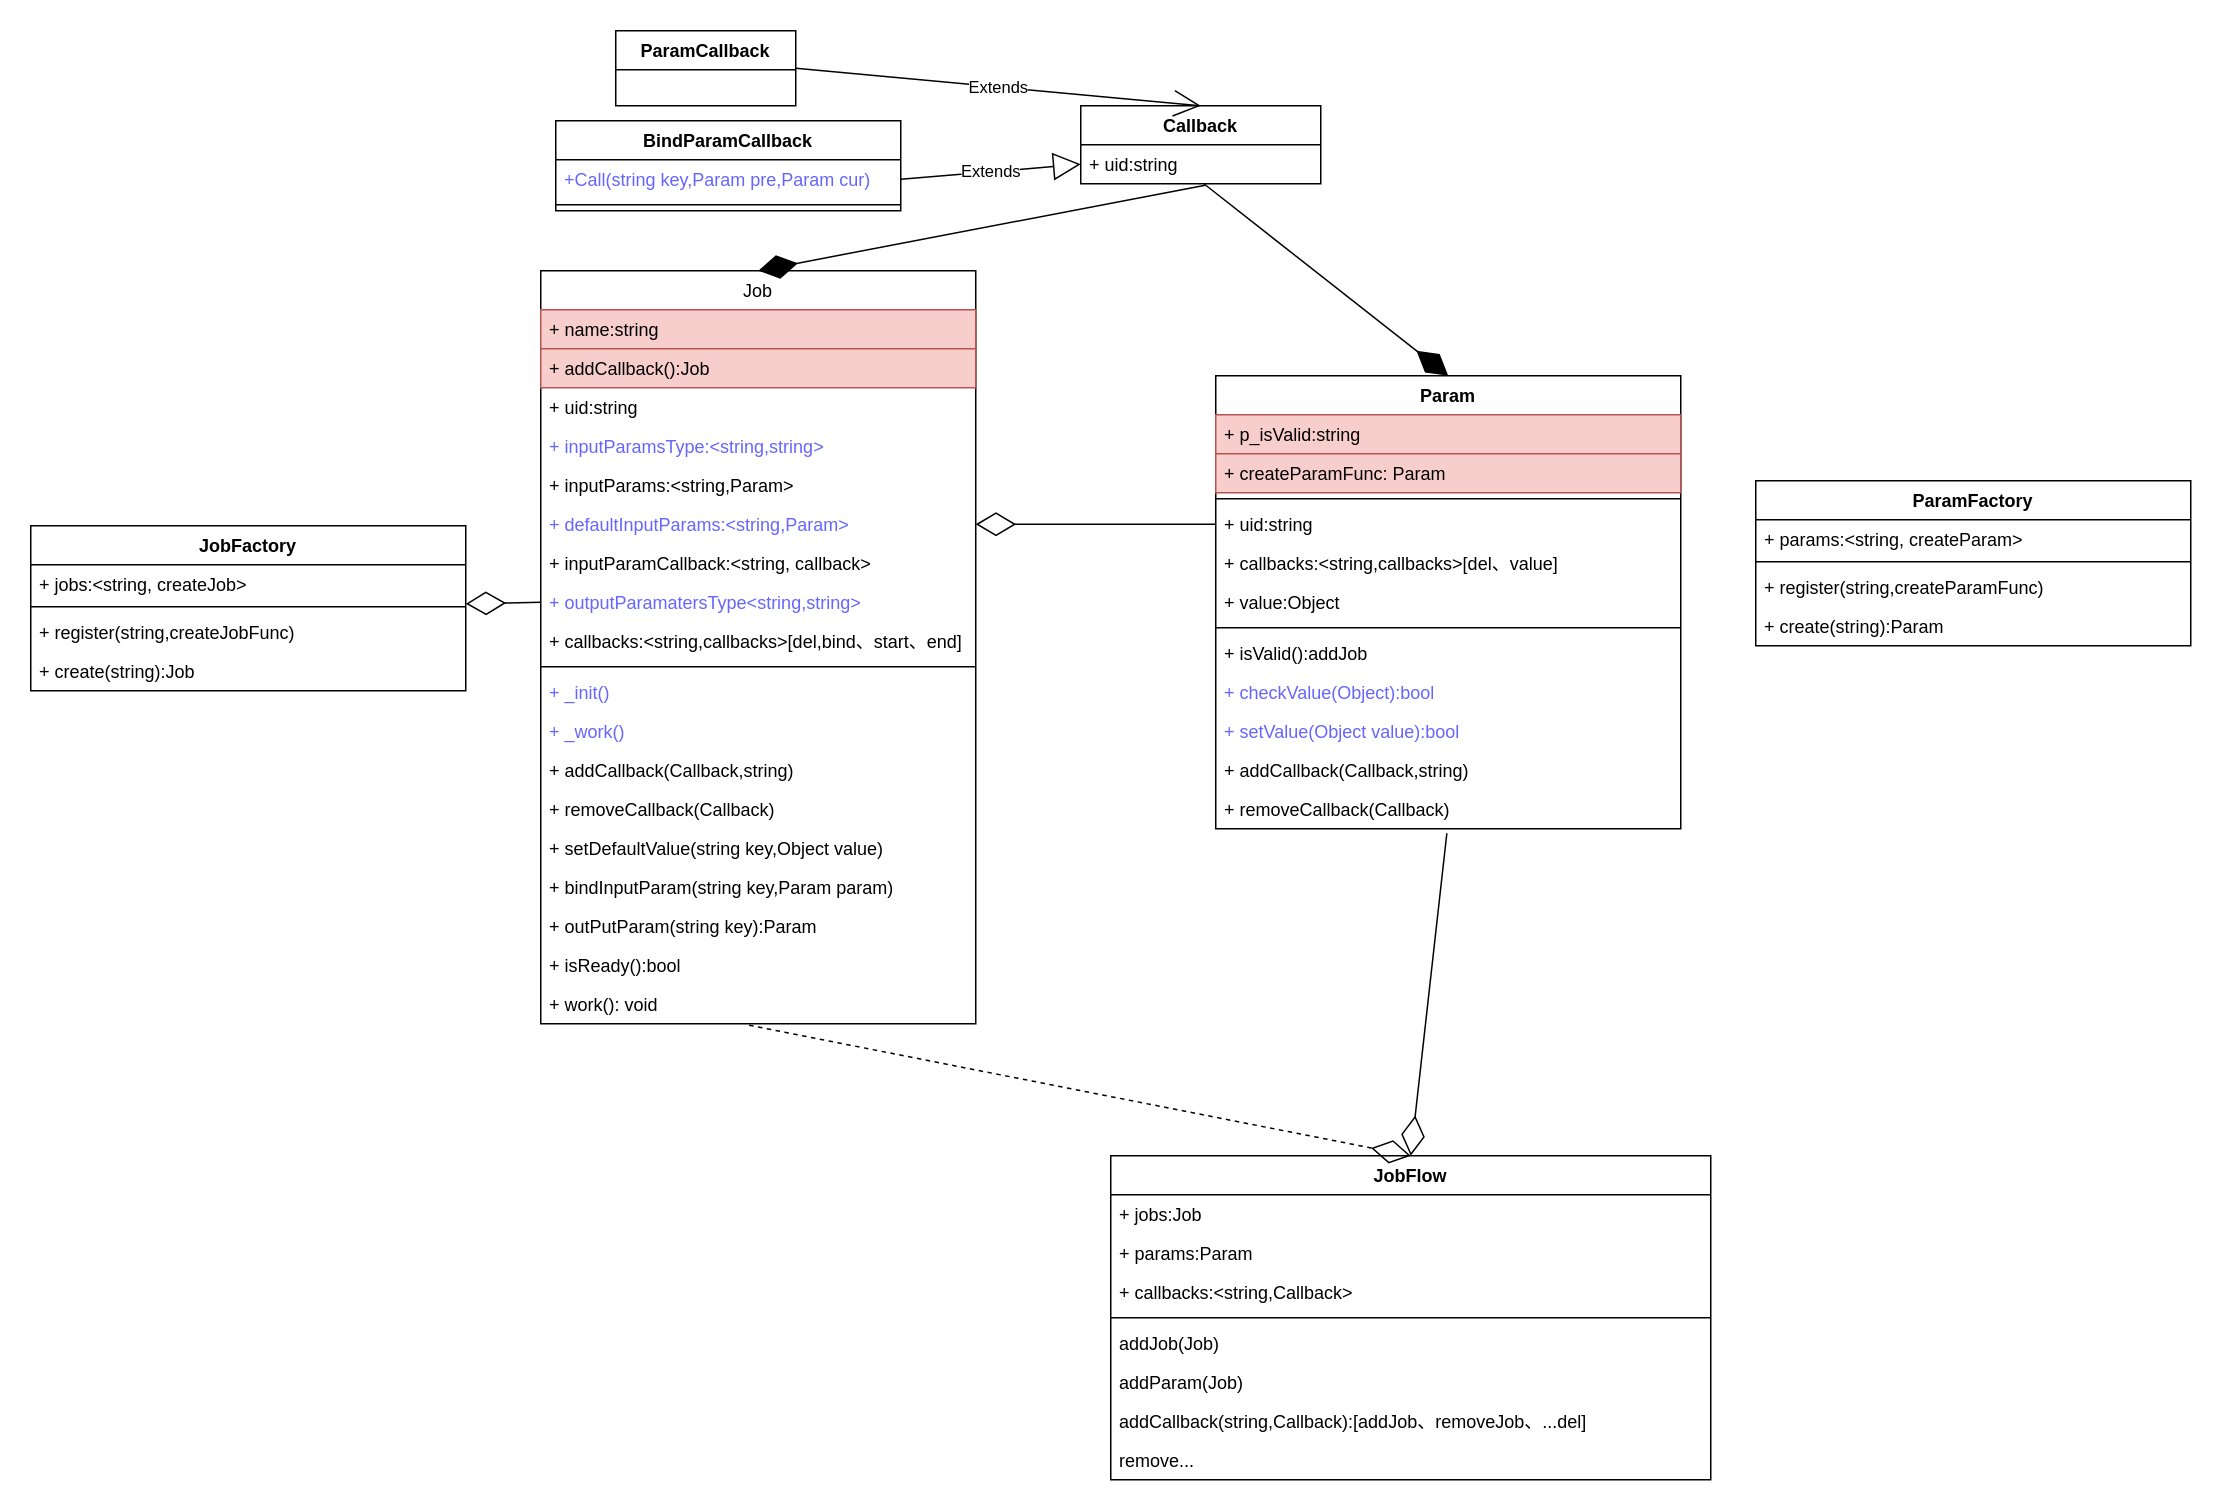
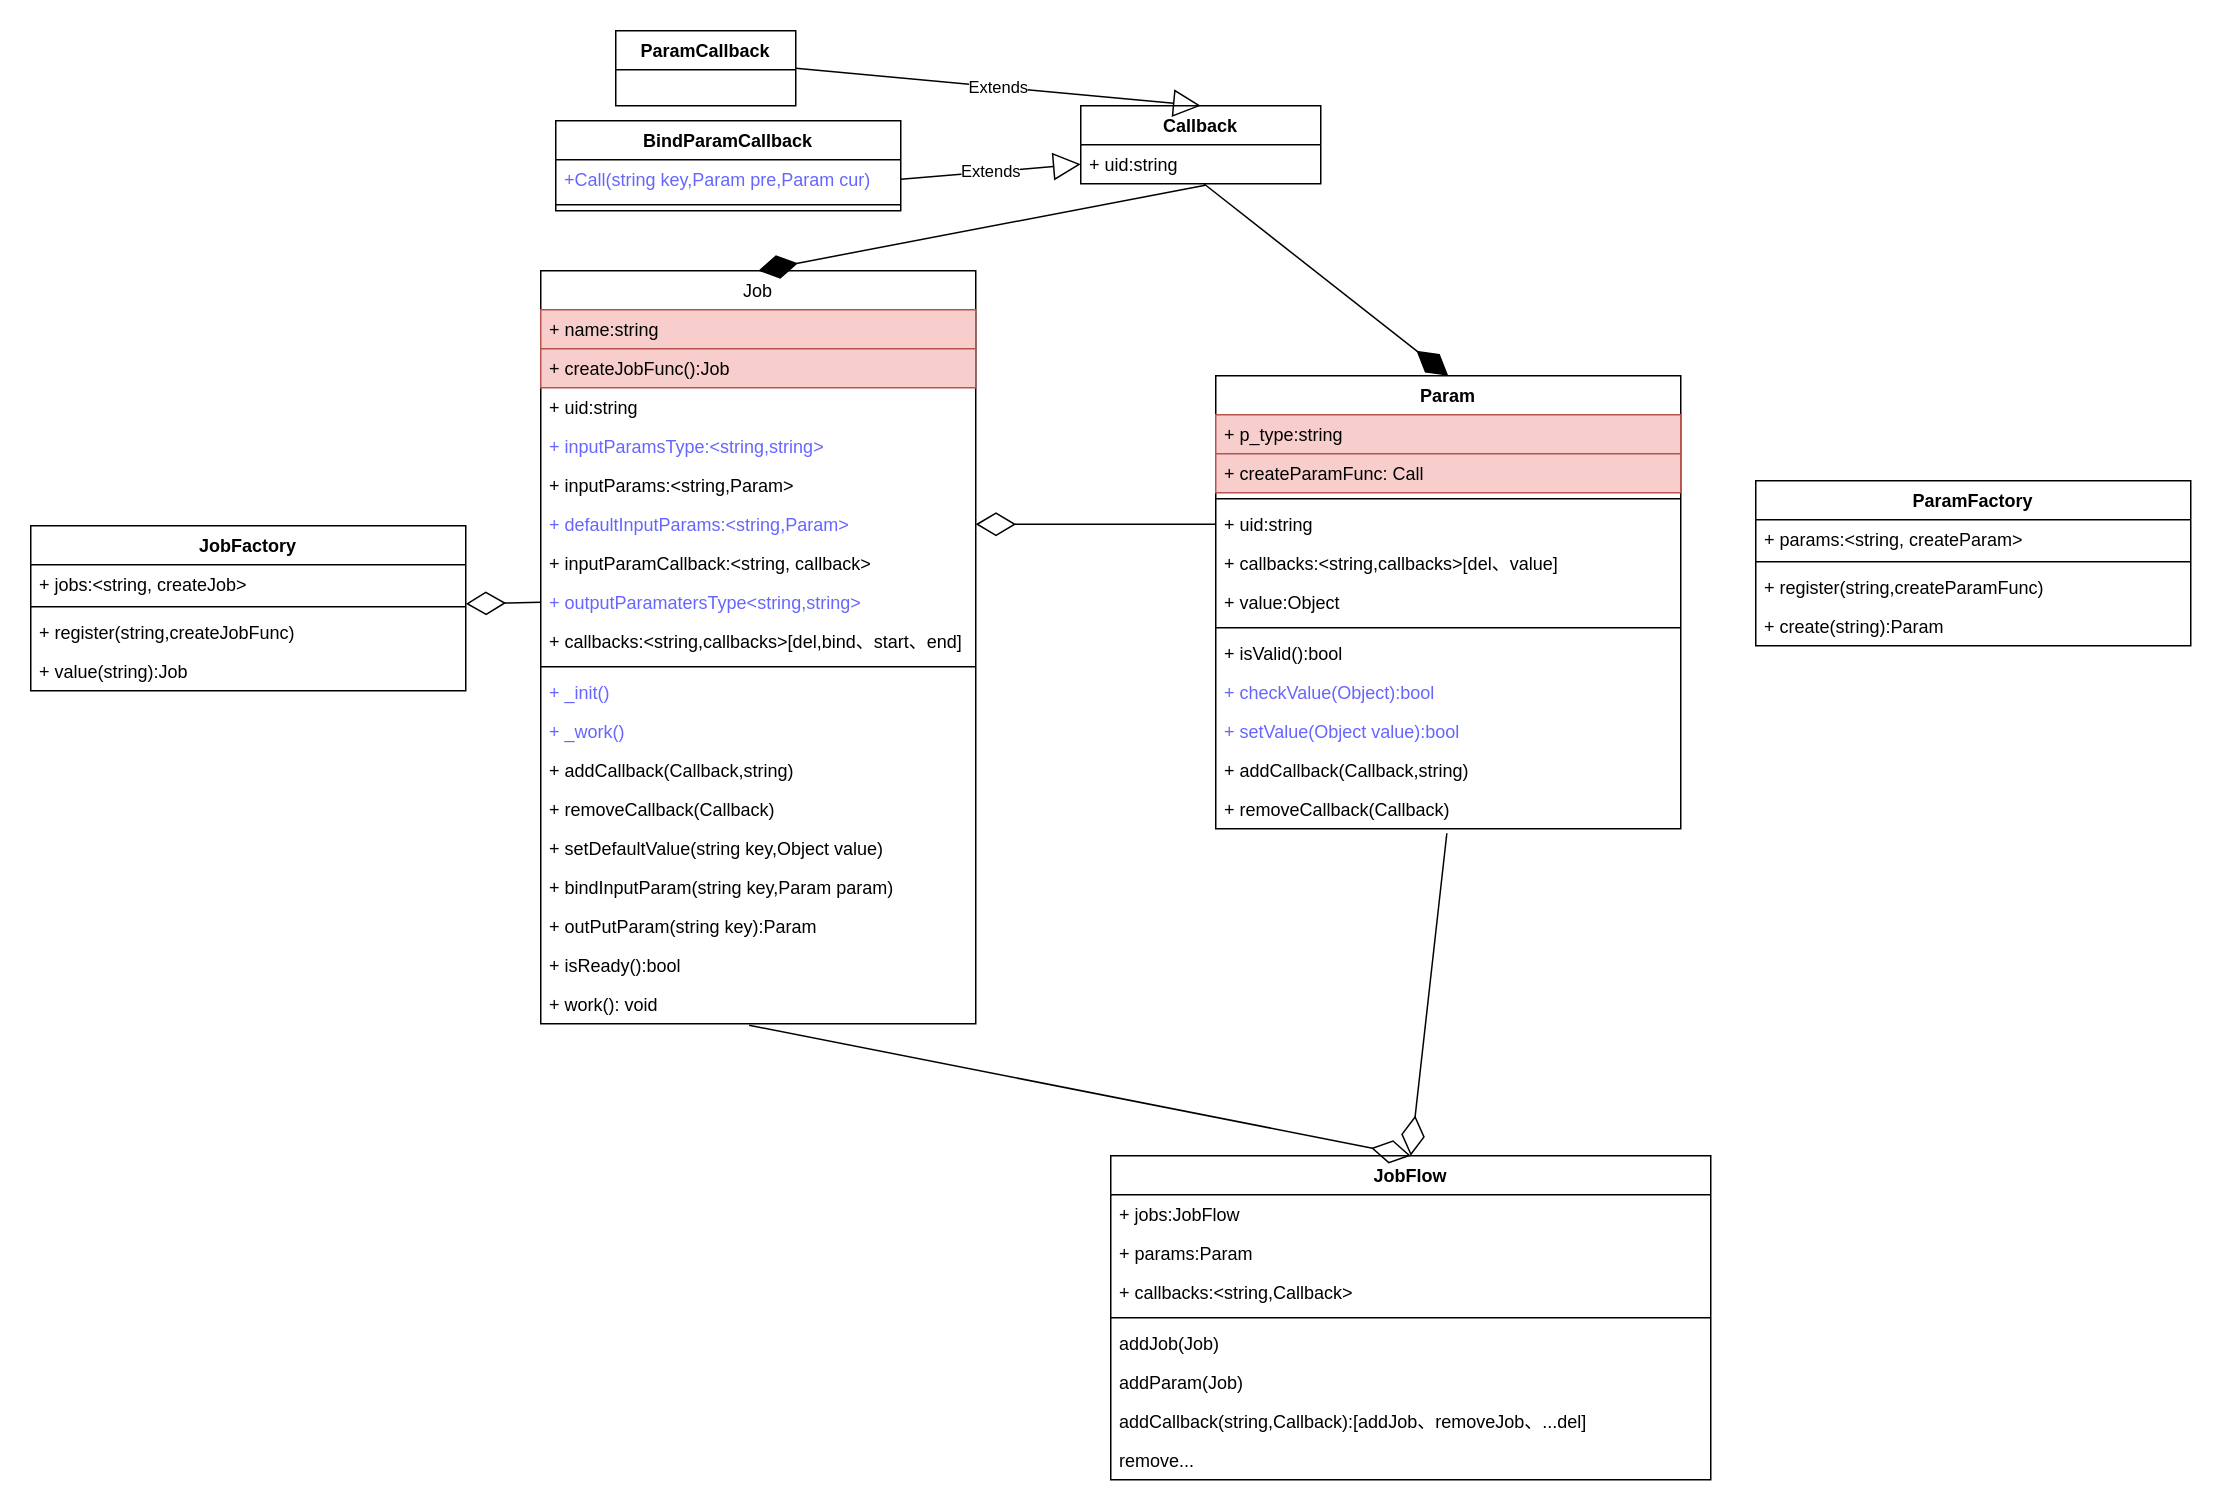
edge "ParamCallback" -> "Callback": arrowhead open -> block
node "+ addCallback():Job": label "+ addCallback():Job" -> "+ createJobFunc():Job"
node "+ p_isValid:string": label "+ p_isValid:string" -> "+ p_type:string"
node "+ createParamFunc: Param": label "+ createParamFunc: Param" -> "+ createParamFunc: Call"
node "+ isValid():addJob": label "+ isValid():addJob" -> "+ isValid():bool"
node "+ create(string):Job": label "+ create(string):Job" -> "+ value(string):Job"
edge "+ work(): void" -> "JobFlow": style dashed -> solid
node "+ jobs:Job": label "+ jobs:Job" -> "+ jobs:JobFlow"
